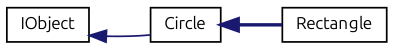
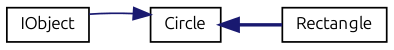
edge "Circle" -> "IObject": reversed
